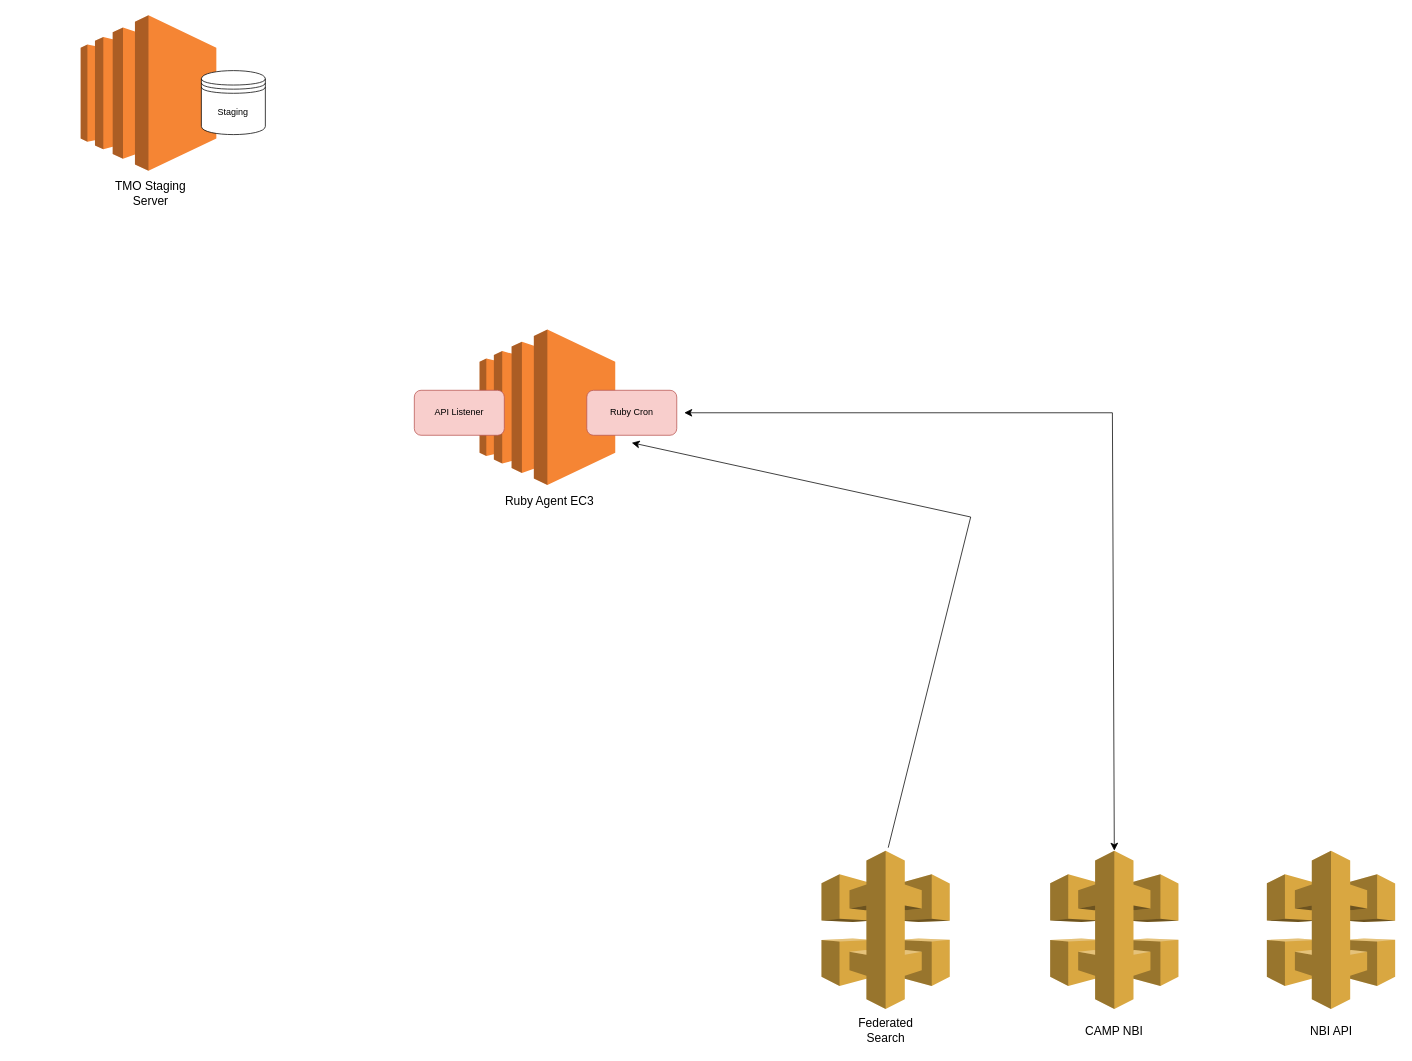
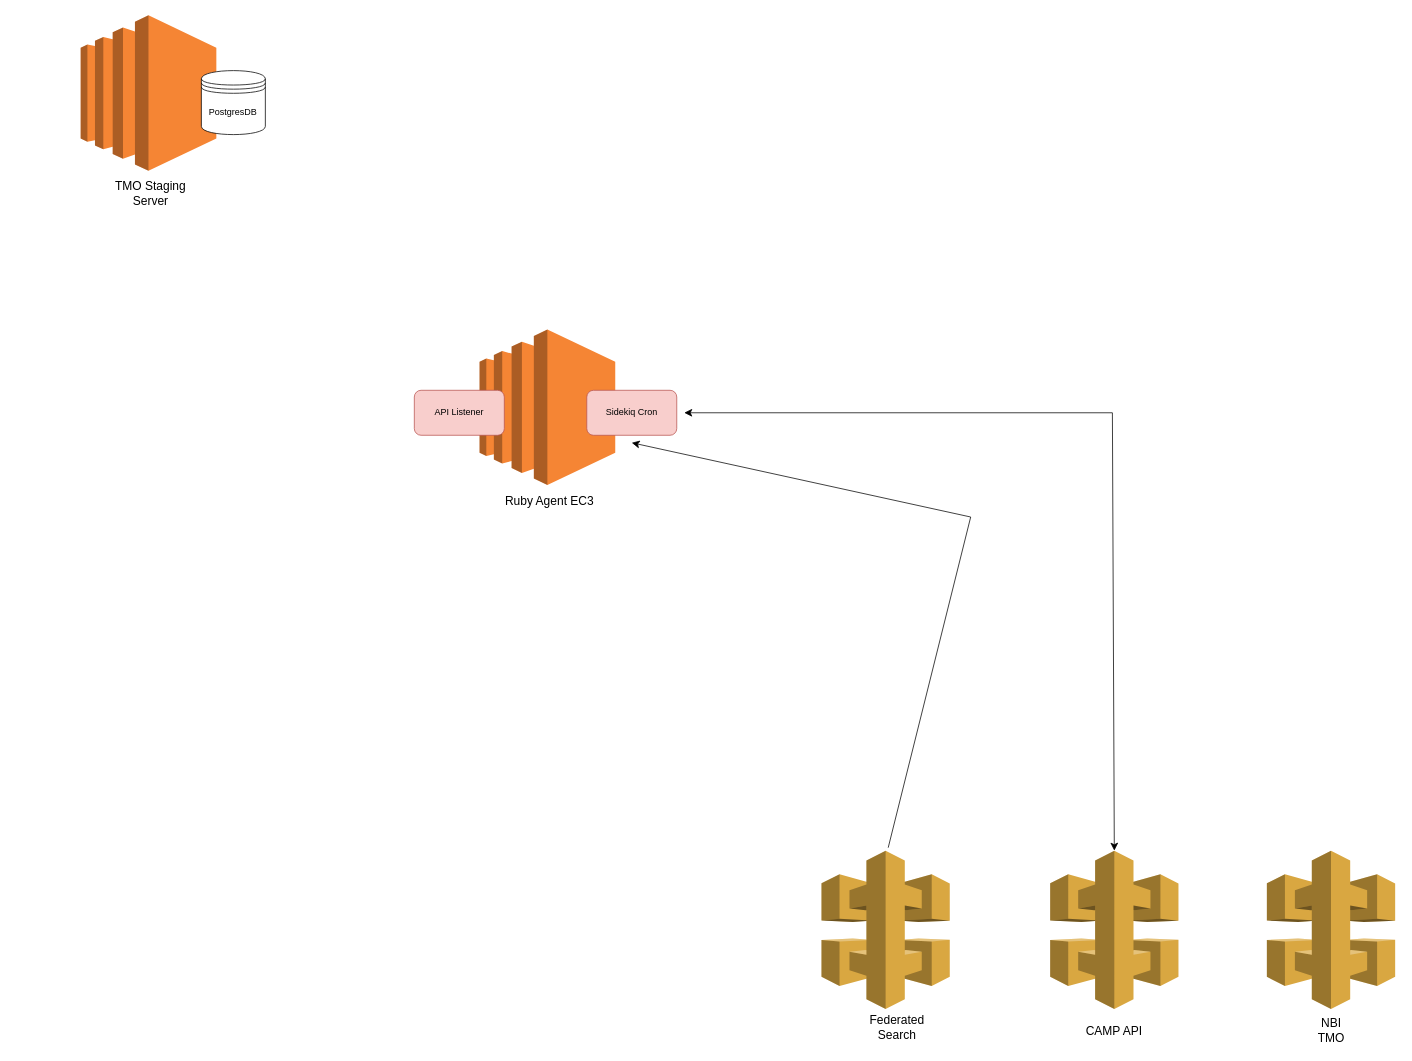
node "Staging": label "Staging" -> "PostgresDB"
node "Ruby Cron": label "Ruby Cron" -> "Sidekiq Cron"
node "Federated Search": moved (886, 1031) -> (897, 1027)
node "CAMP NBI": label "CAMP NBI" -> "CAMP API"
node "NBI API": label "NBI API" -> "NBI TMO"
